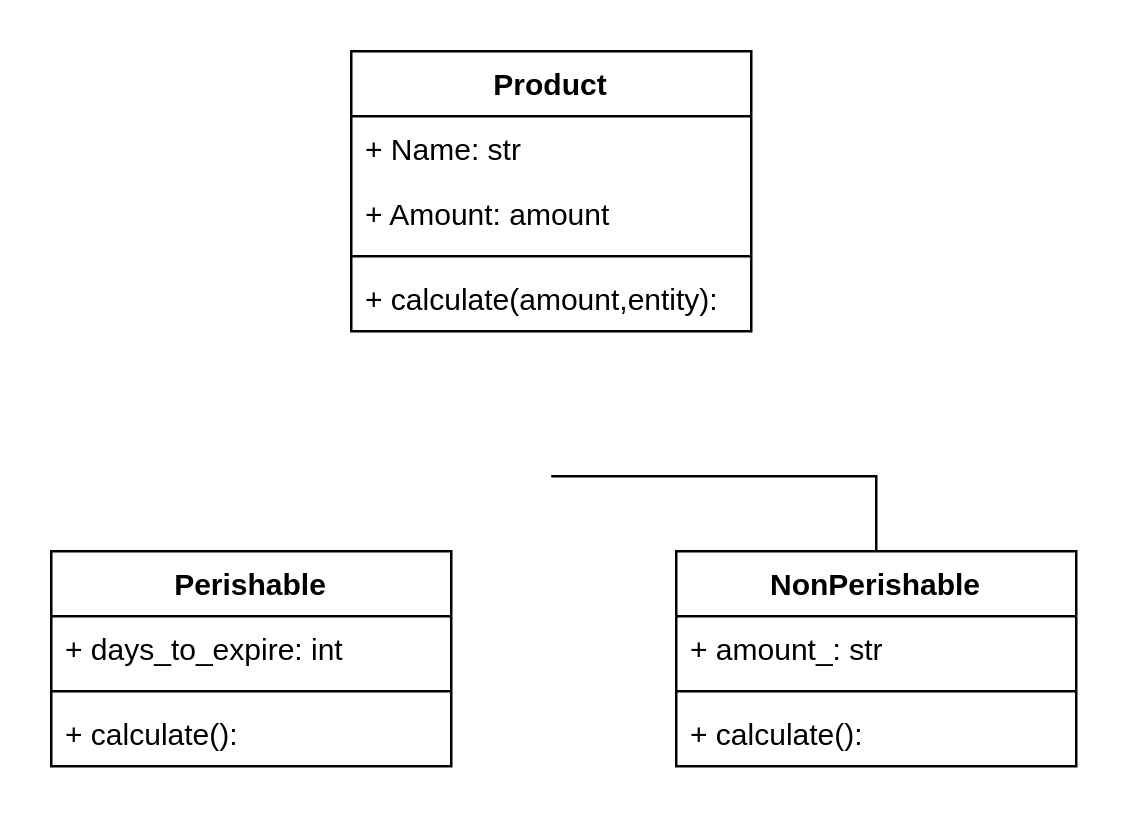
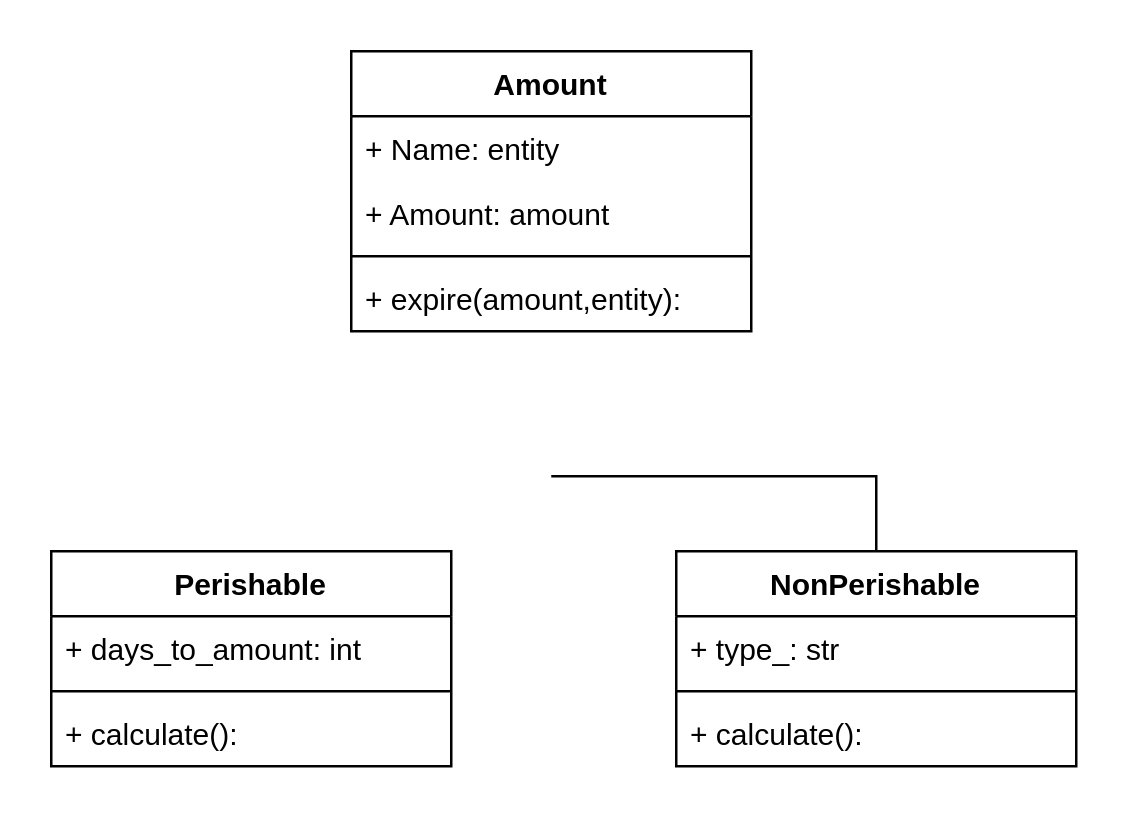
node "Product": label "Product" -> "Amount"
node "+ Name: str": label "+ Name: str" -> "+ Name: entity"
node "+ calculate(amount,entity):": label "+ calculate(amount,entity):" -> "+ expire(amount,entity):"
node "+ days_to_expire: int": label "+ days_to_expire: int" -> "+ days_to_amount: int"
node "+ amount_: str": label "+ amount_: str" -> "+ type_: str"
